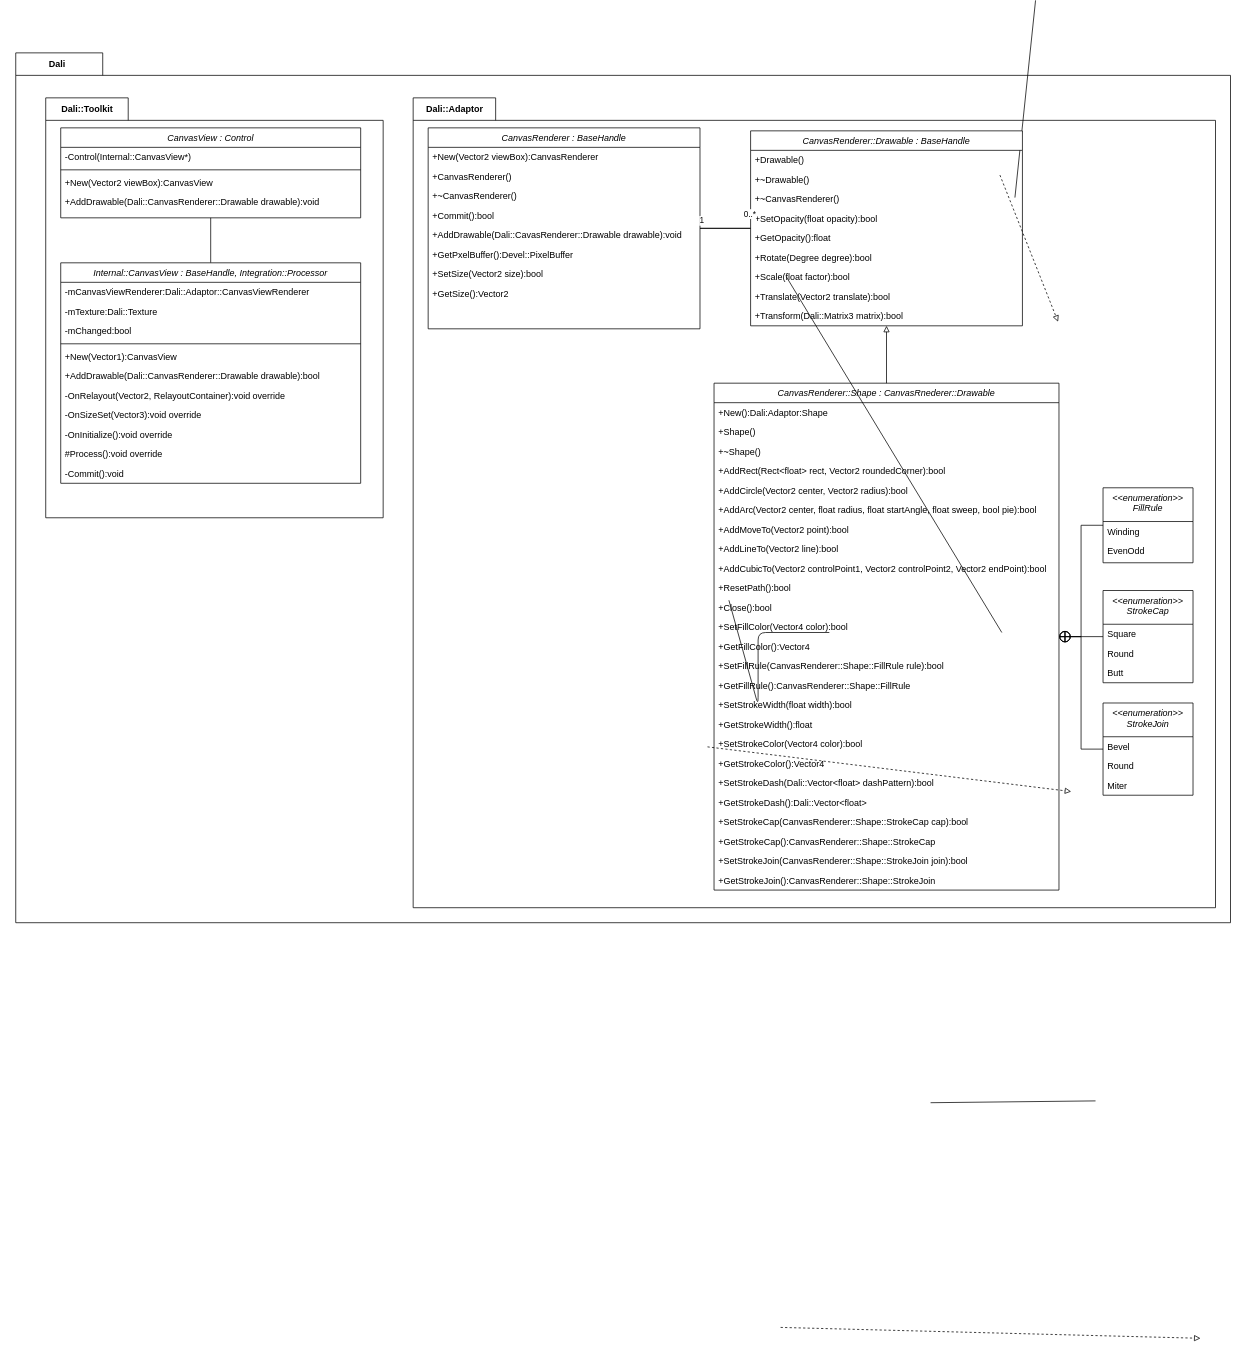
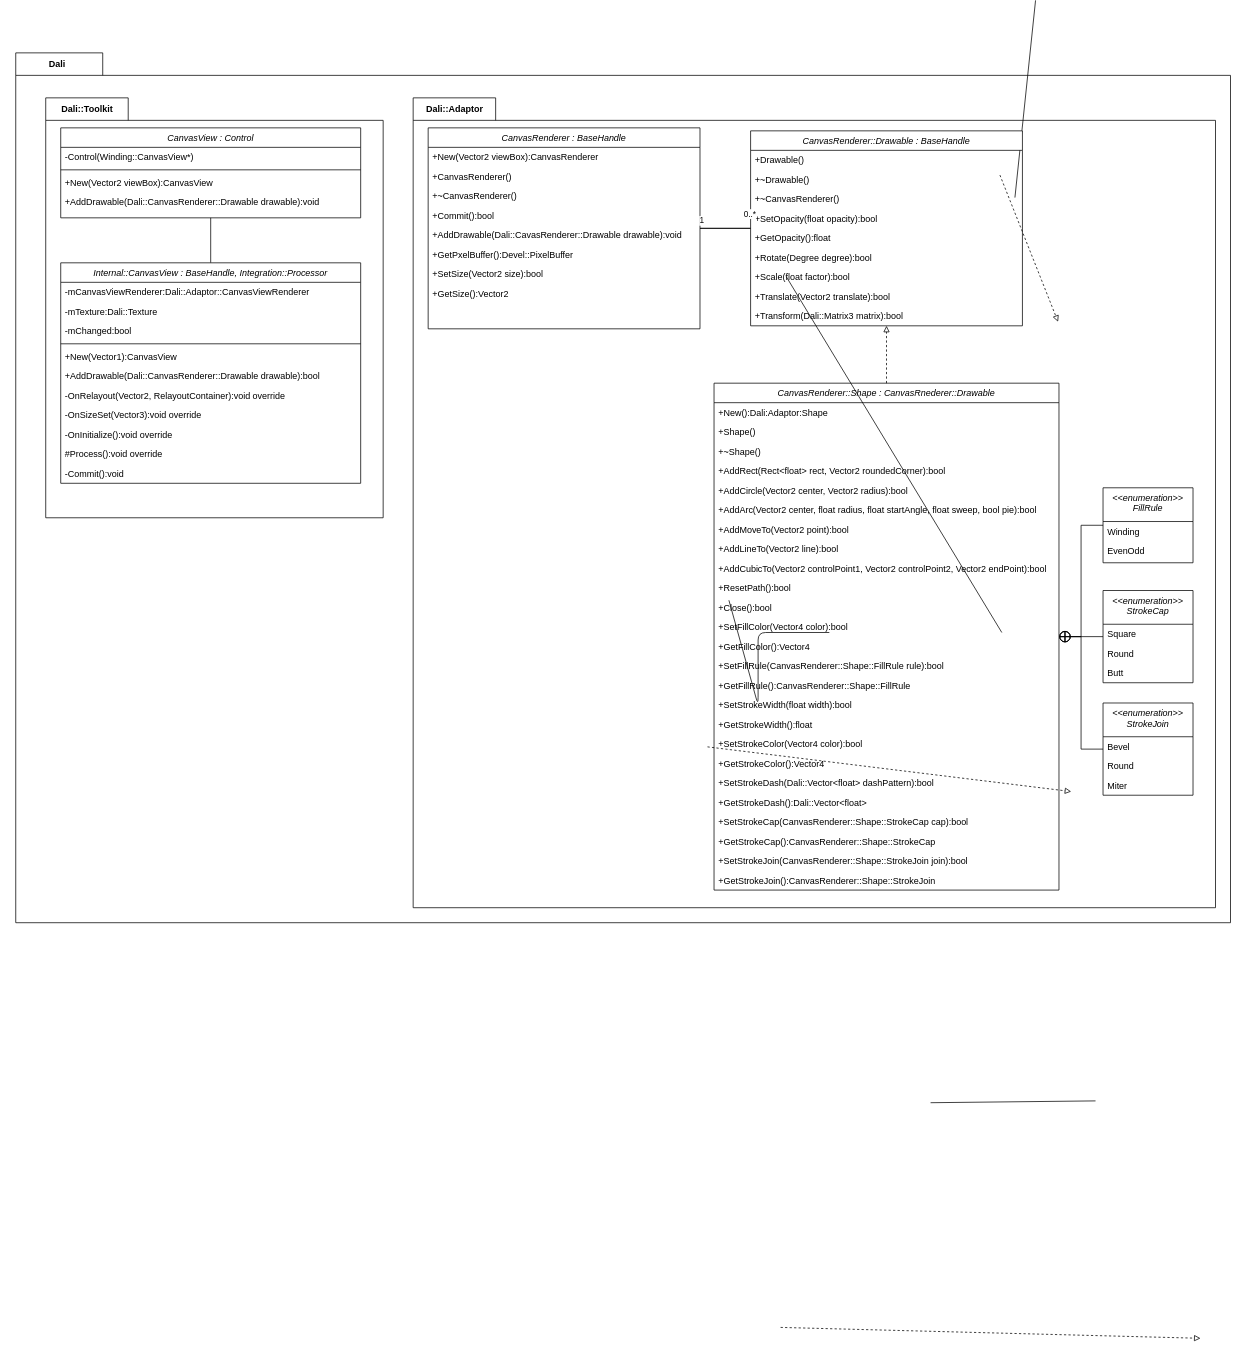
node "-Control(Internal::CanvasView*)": label "-Control(Internal::CanvasView*)" -> "-Control(Winding::CanvasView*)"
edge "CanvasRenderer::Shape : CanvasRnederer::Drawable" -> "CanvasRenderer::Drawable : BaseHandle": style solid -> dashed
